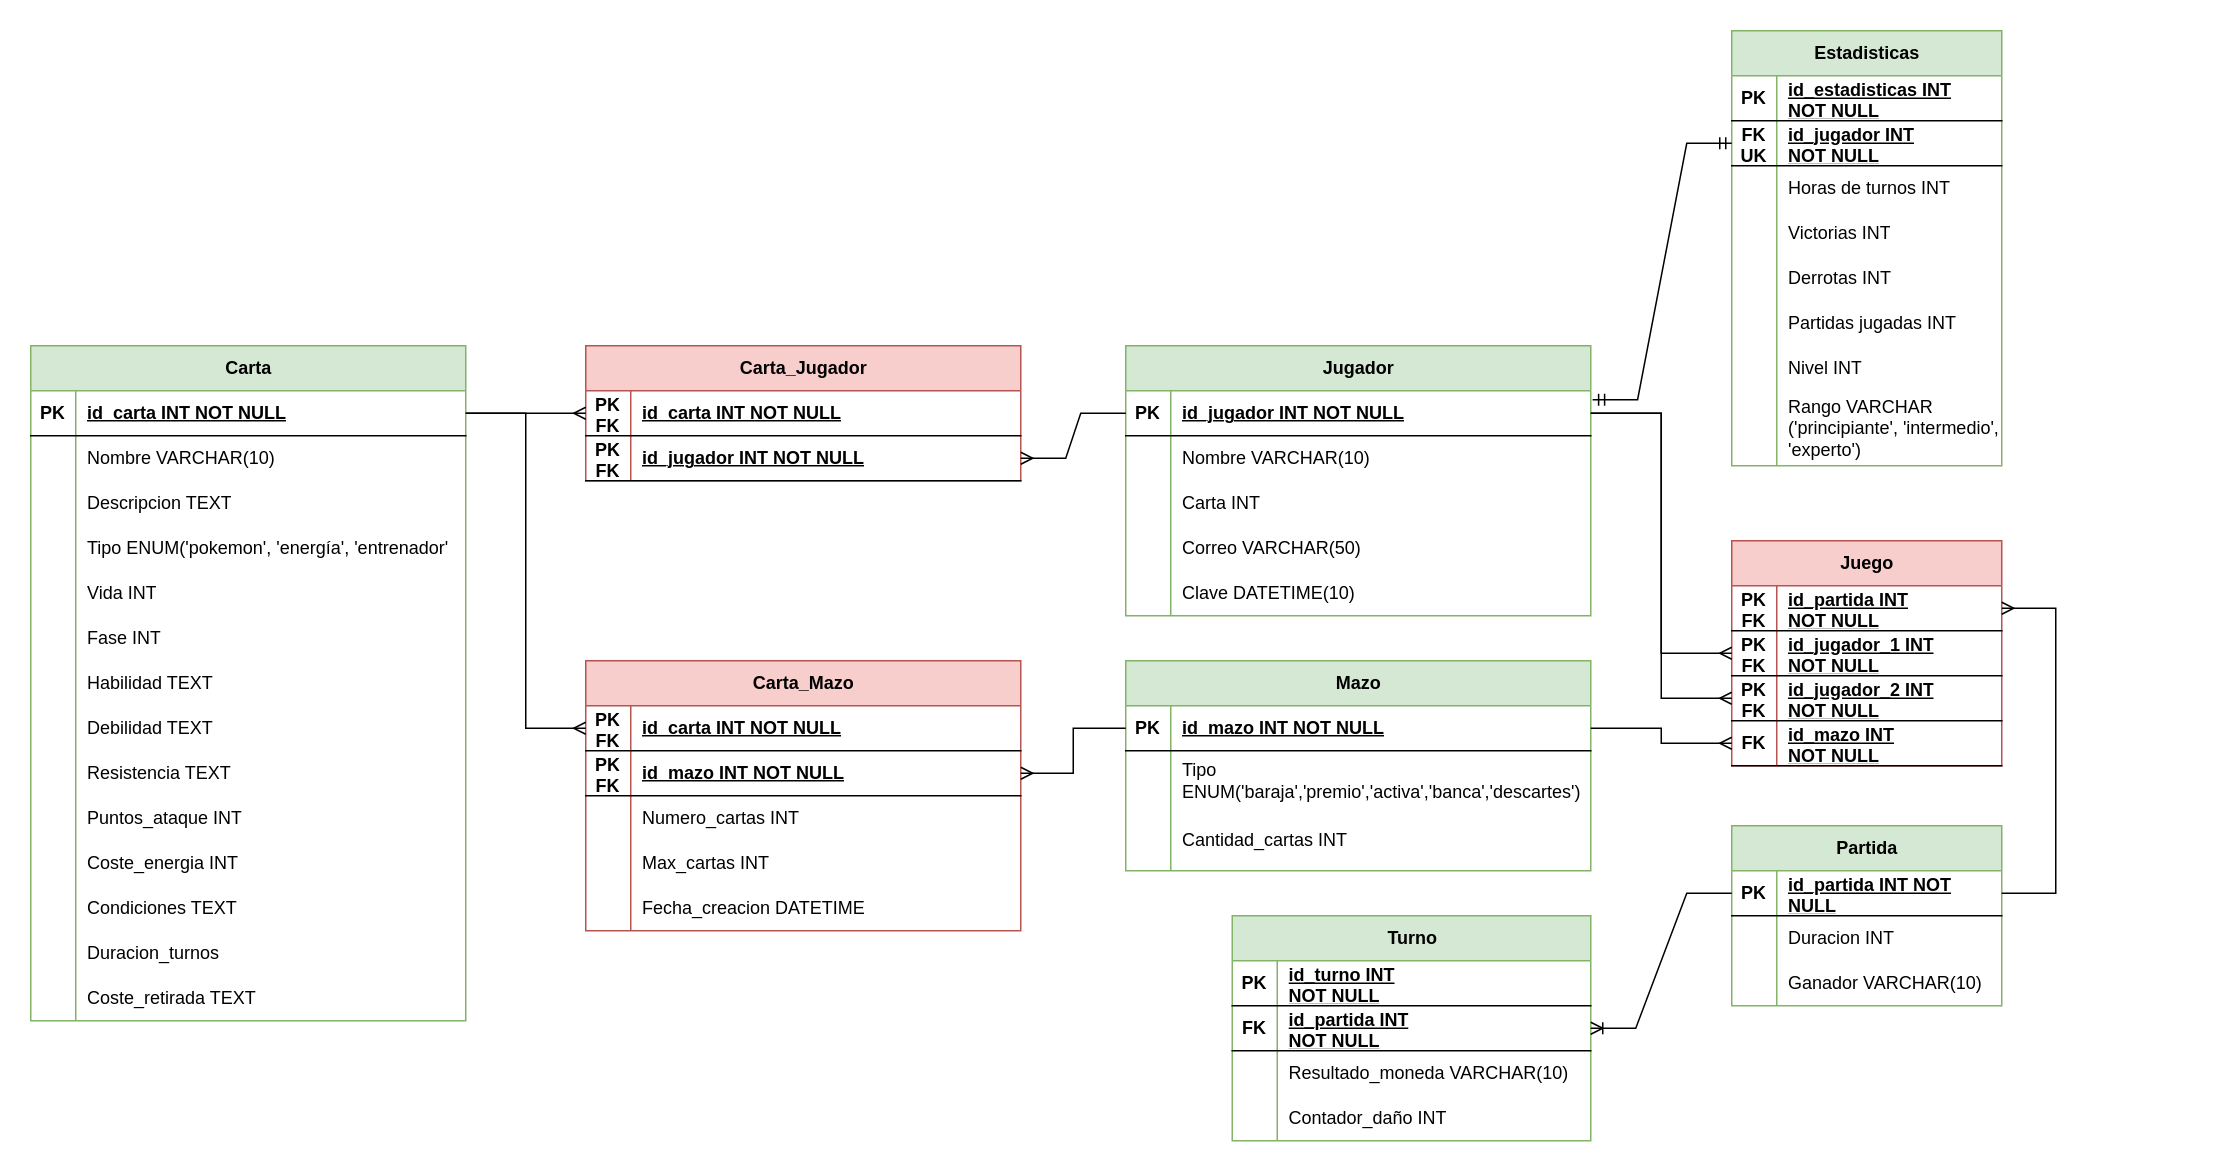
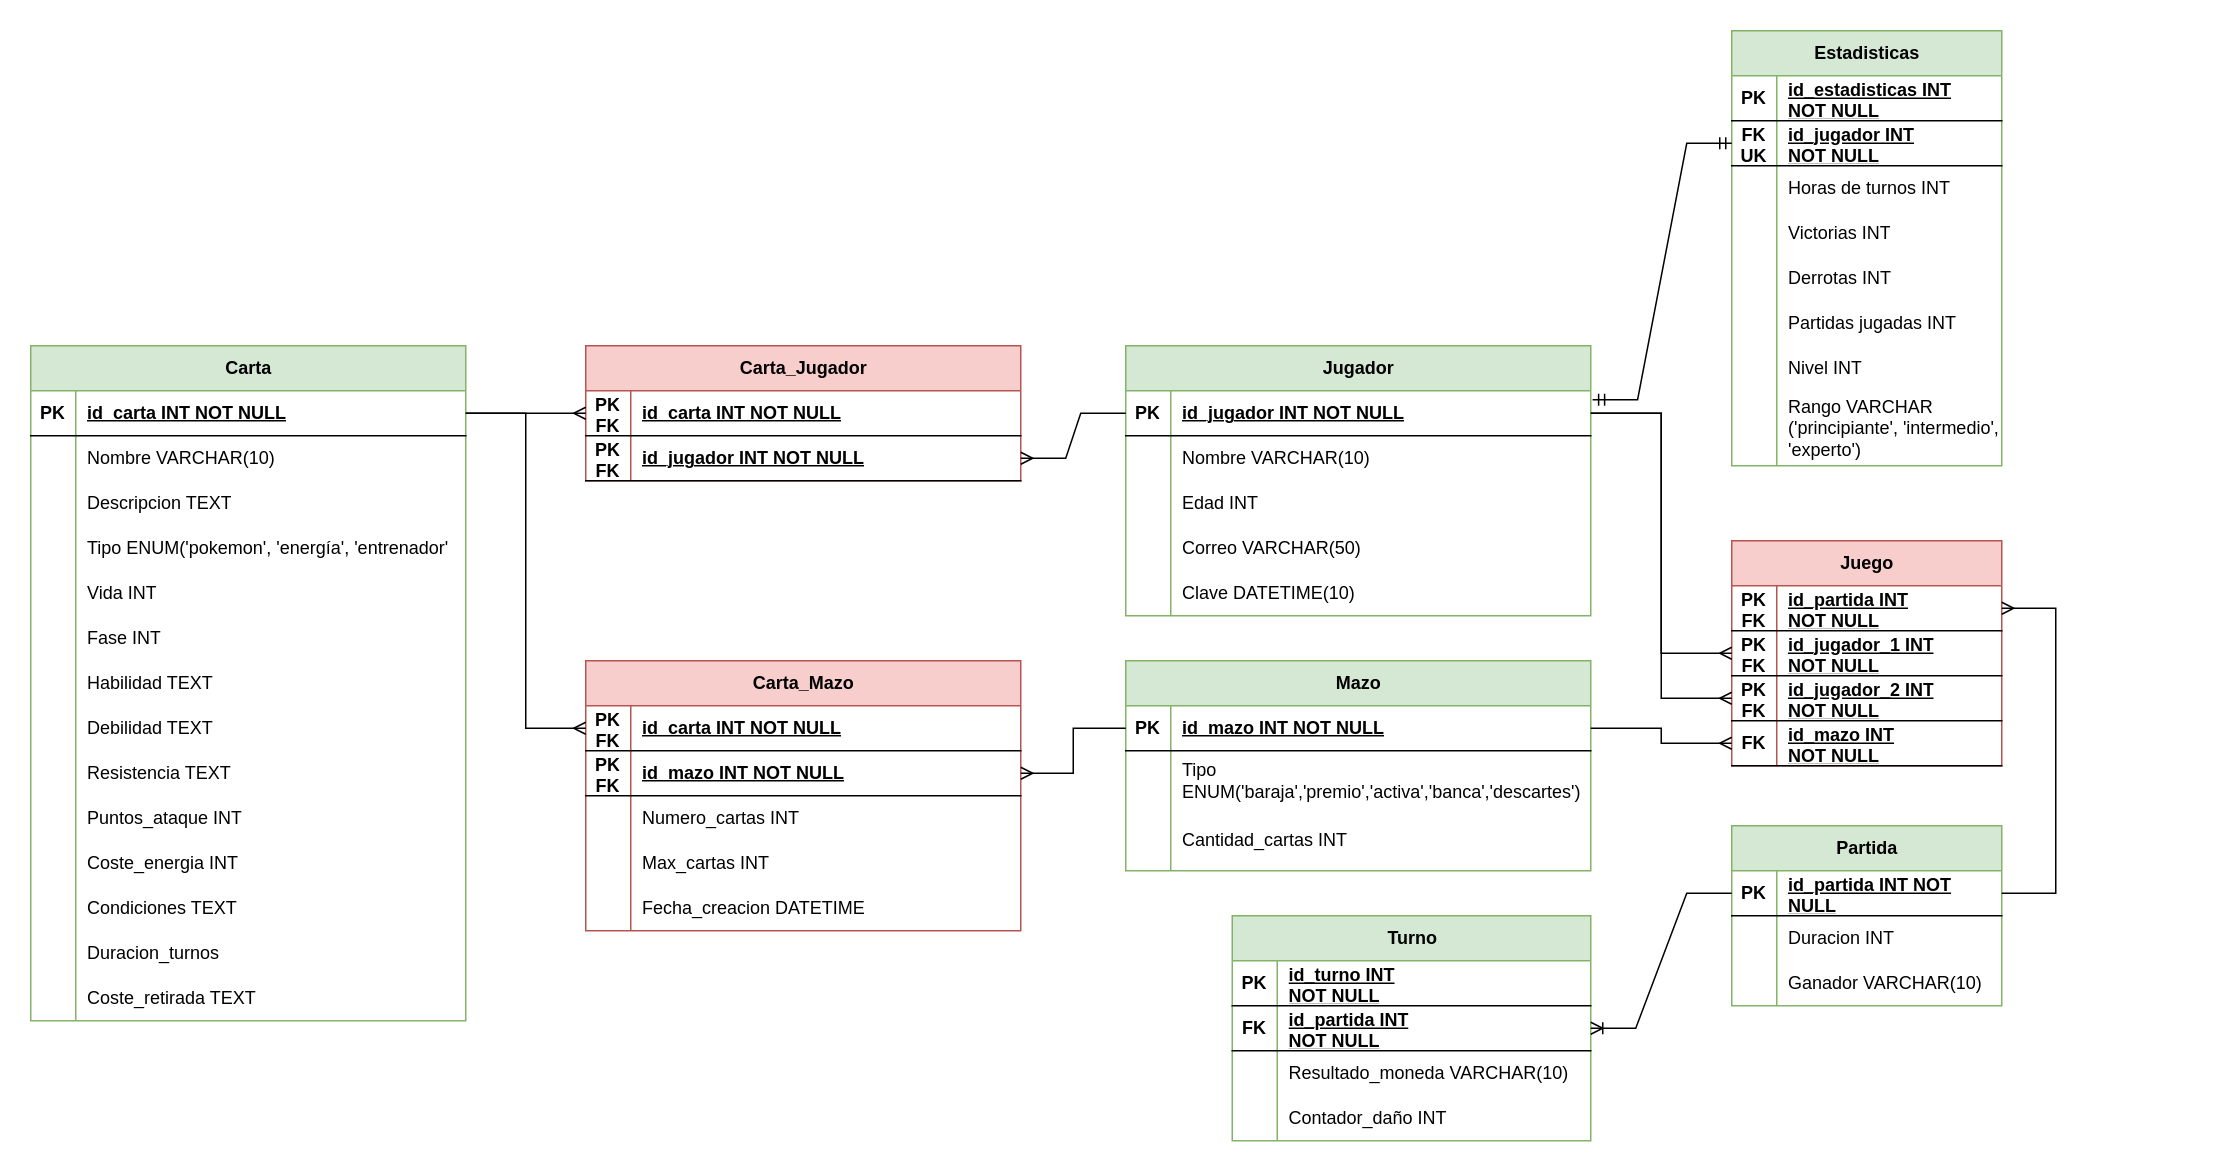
node "Carta INT": label "Carta INT" -> "Edad INT"
